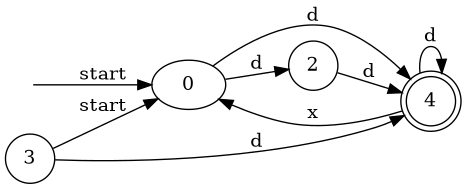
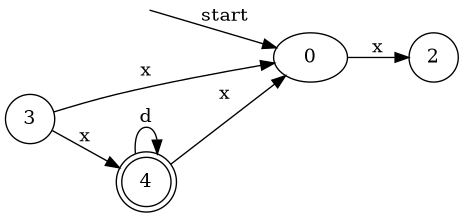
edge "0" -> "4": removed, label "d"
edge "0" -> "2": label "d" -> "x"
edge "2" -> "4": removed, label "d"
edge "3" -> "0": label "start" -> "x"
edge "3" -> "4": label "d" -> "x"
